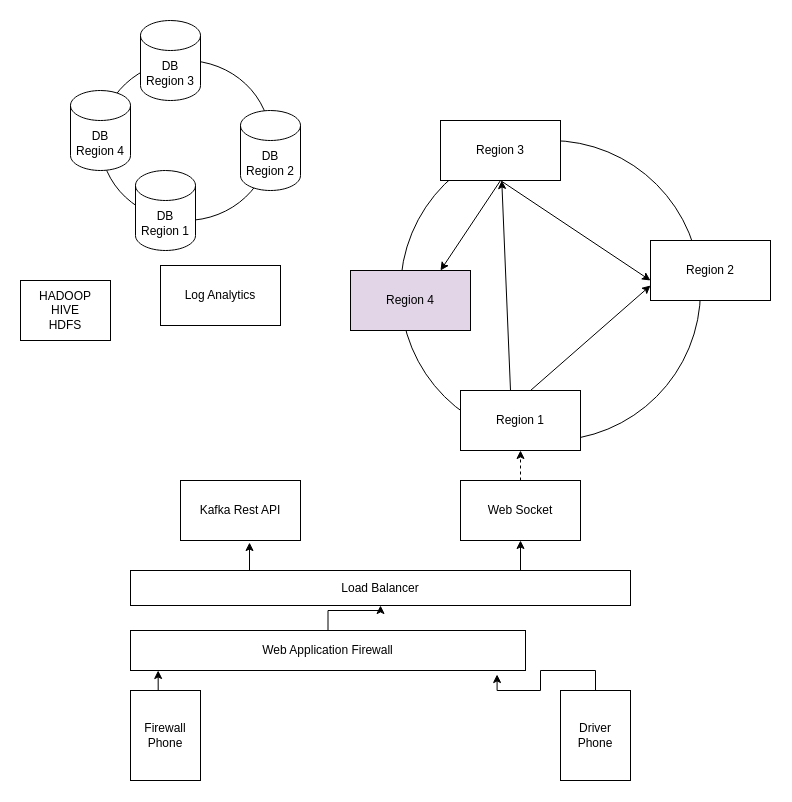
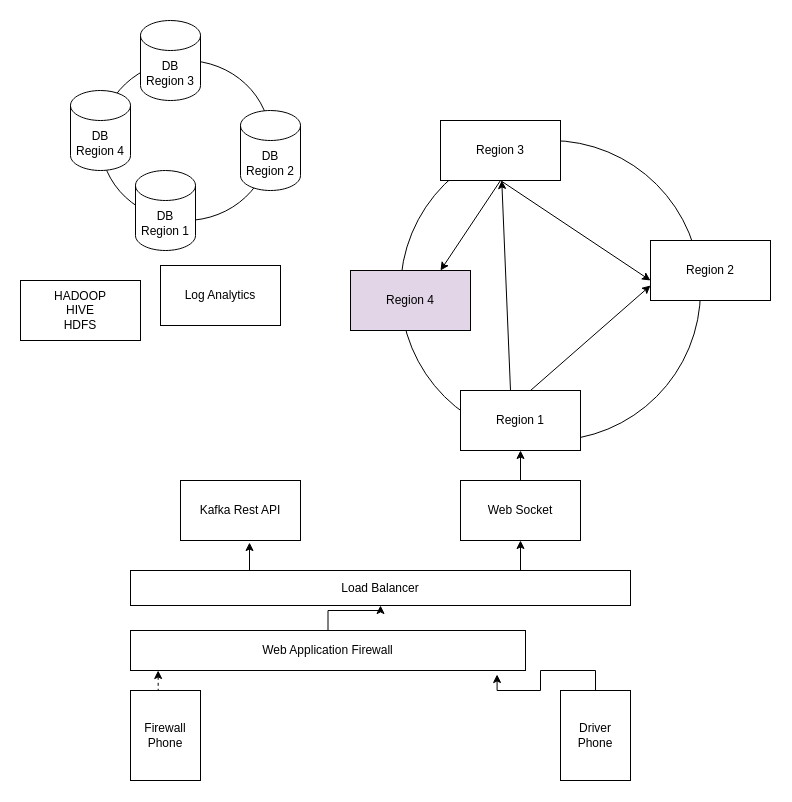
node "HADOOP HIVE HDFS": size 90x60 -> 120x60
edge "Web Socket" -> "Region 1": style dashed -> solid
edge "Firewall Phone" -> "Web Application Firewall": style solid -> dashed
